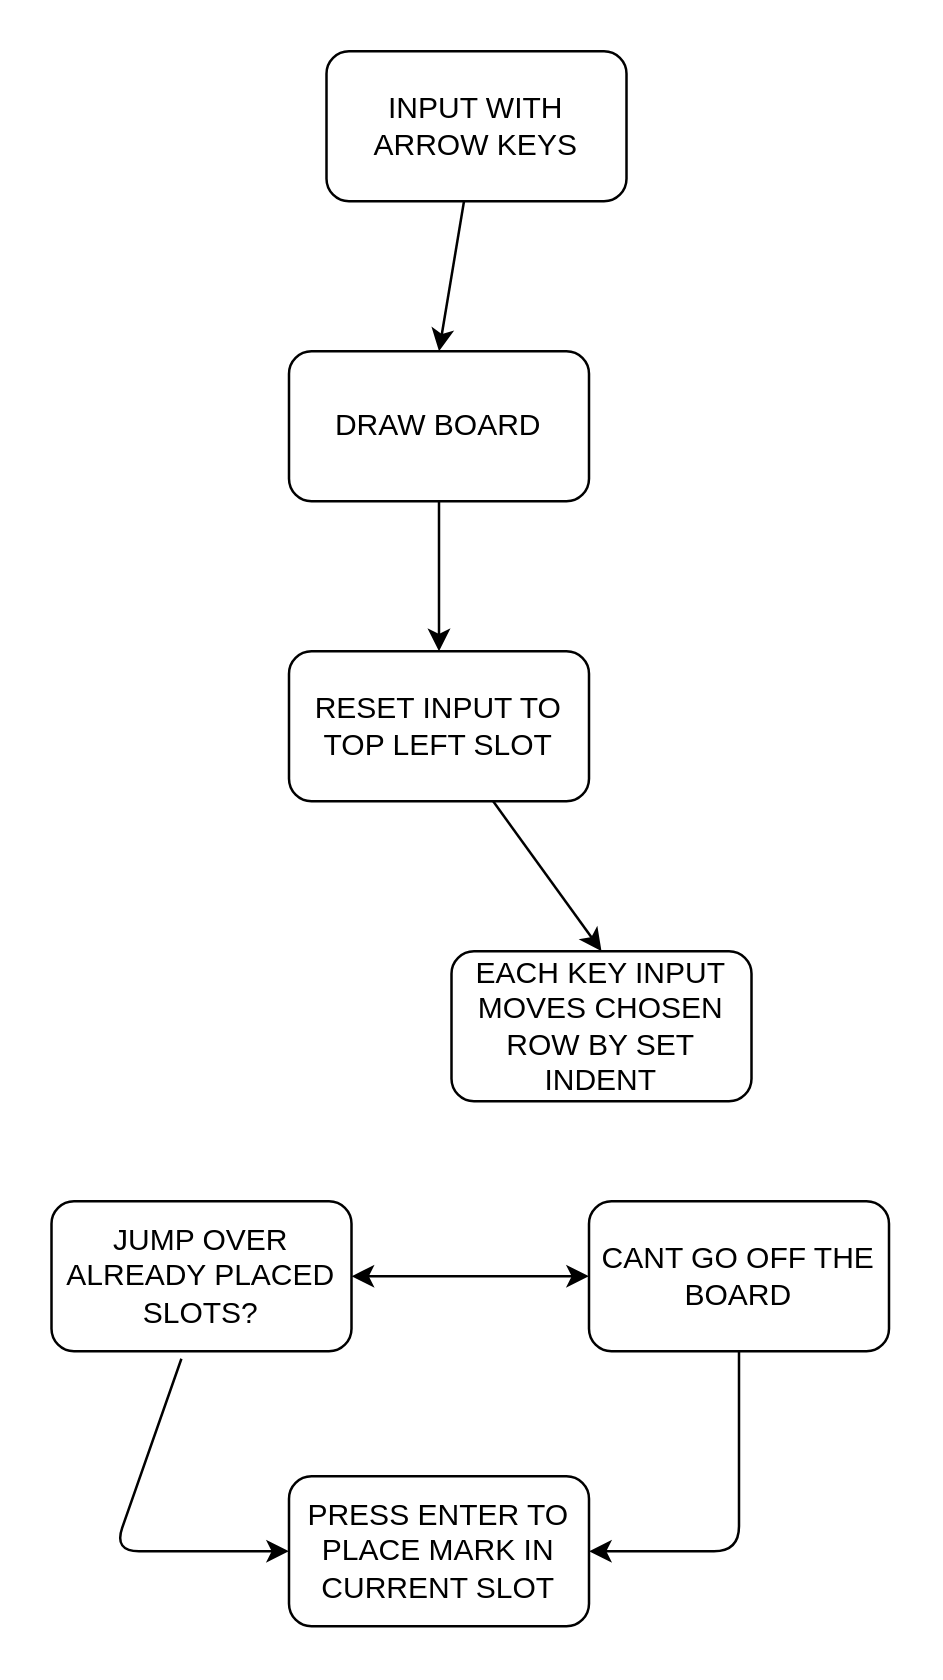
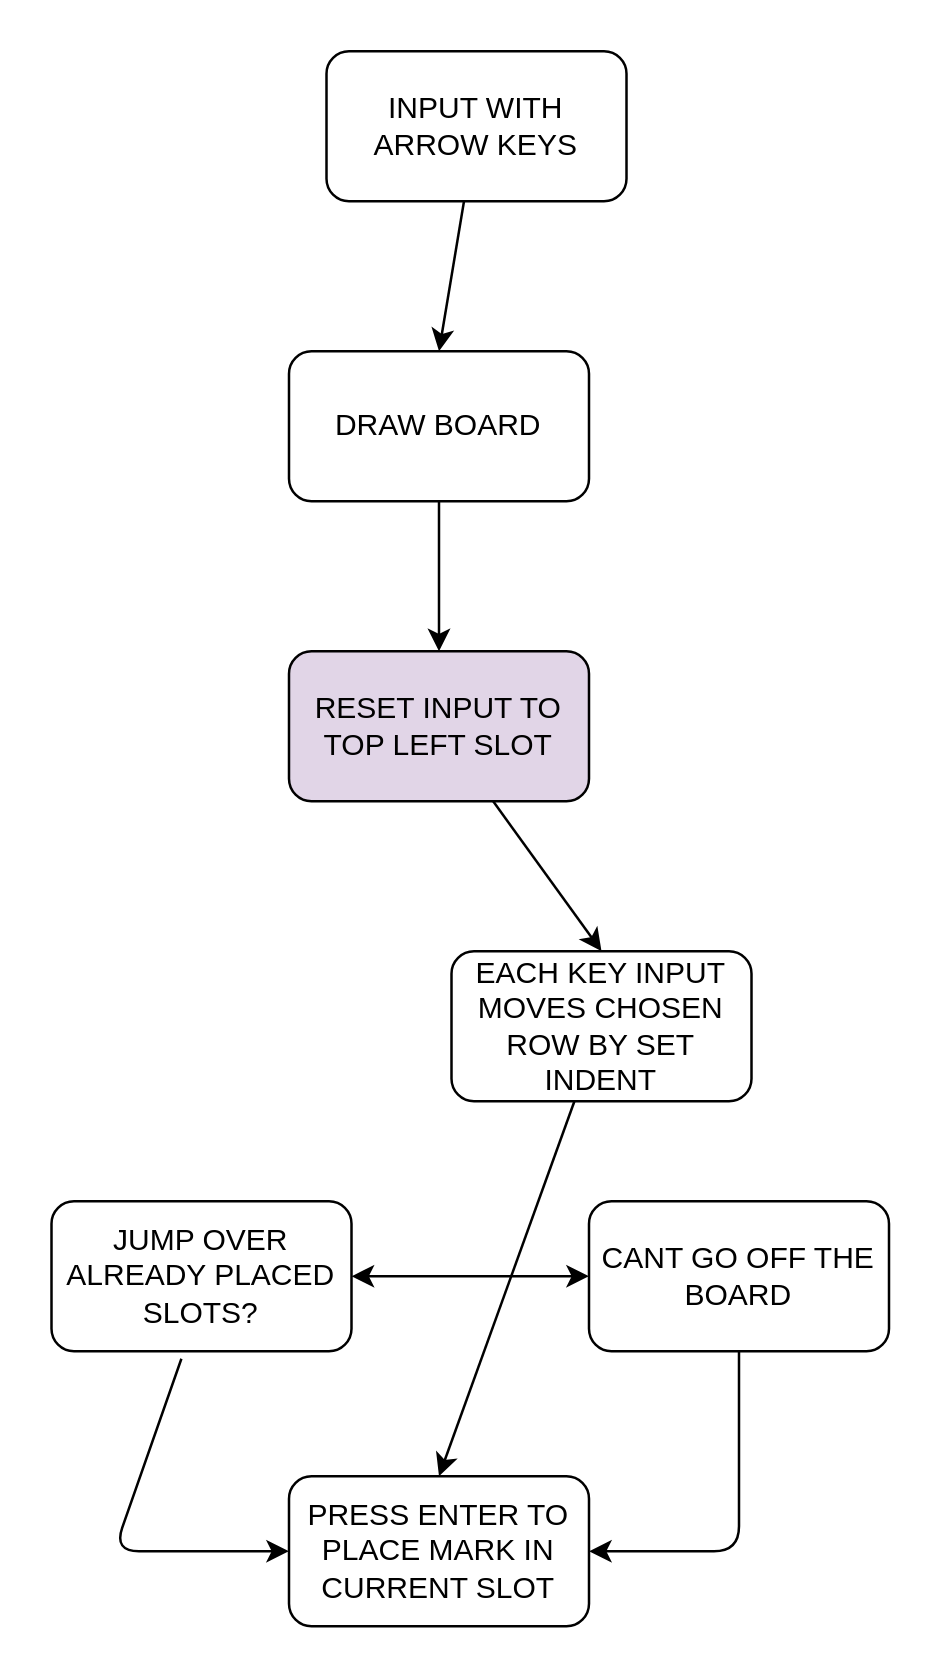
node "RESET INPUT TO TOP LEFT SLOT": fillcolor #ffffff -> #e1d5e7
edge "EACH KEY INPUT MOVES CHOSEN ROW BY SET INDENT" -> "PRESS ENTER TO PLACE MARK IN CURRENT SLOT": added
